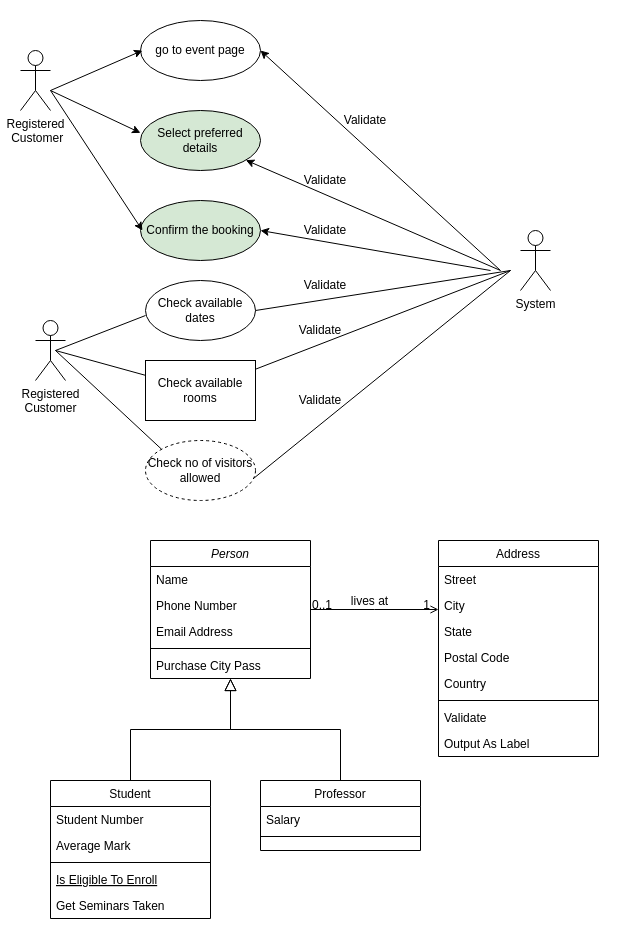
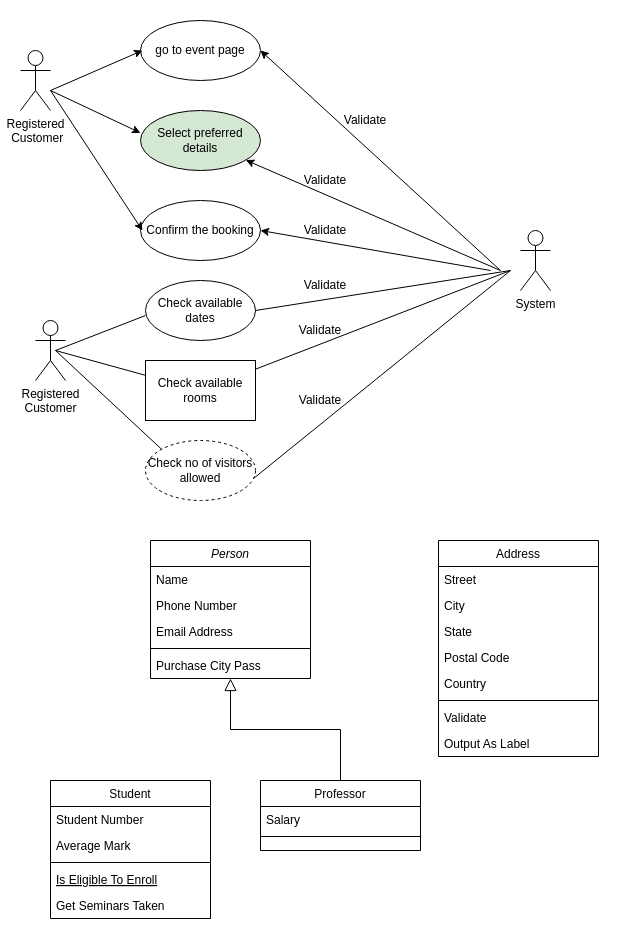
node "Confirm the booking": fillcolor #d5e8d4 -> #ffffff
edge "Person" -> "Address": removed, labels "0..1", "lives at", "1"
edge "Student" -> "Person": removed
